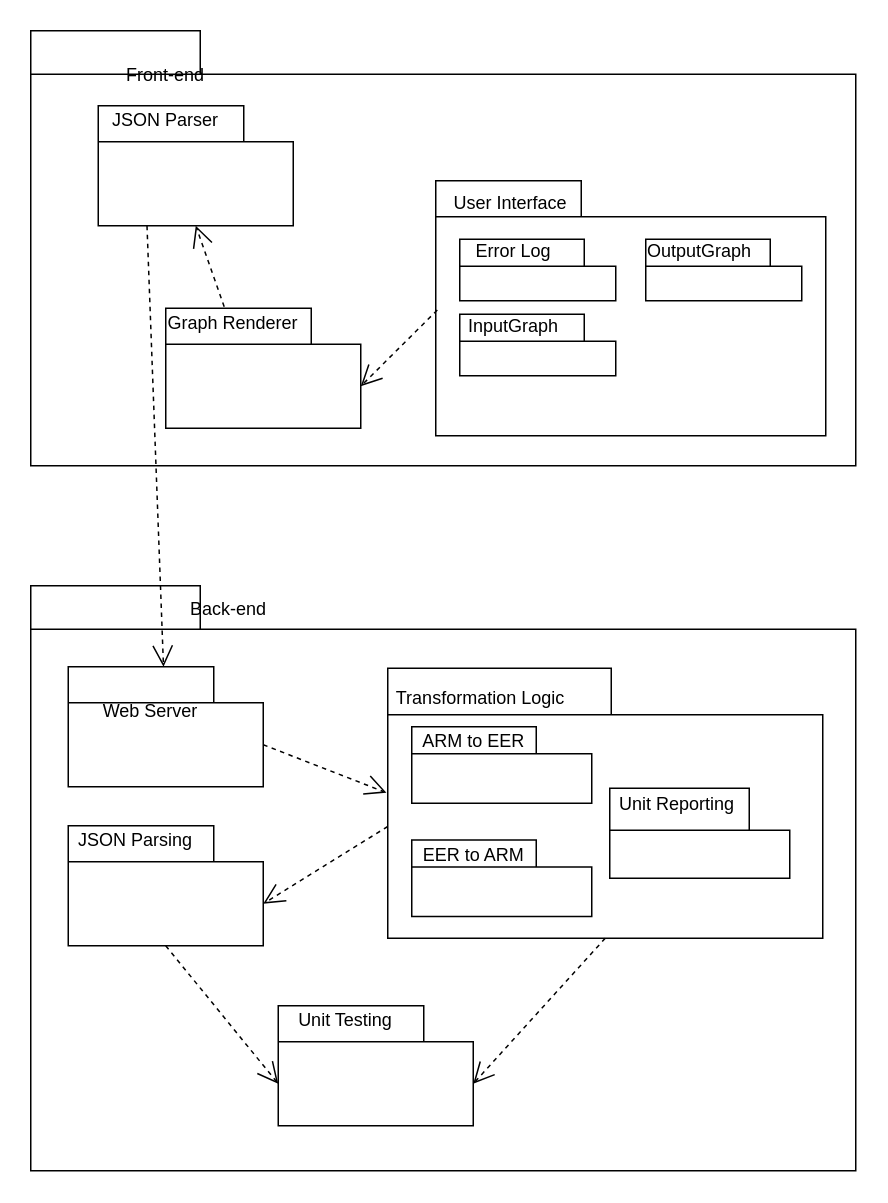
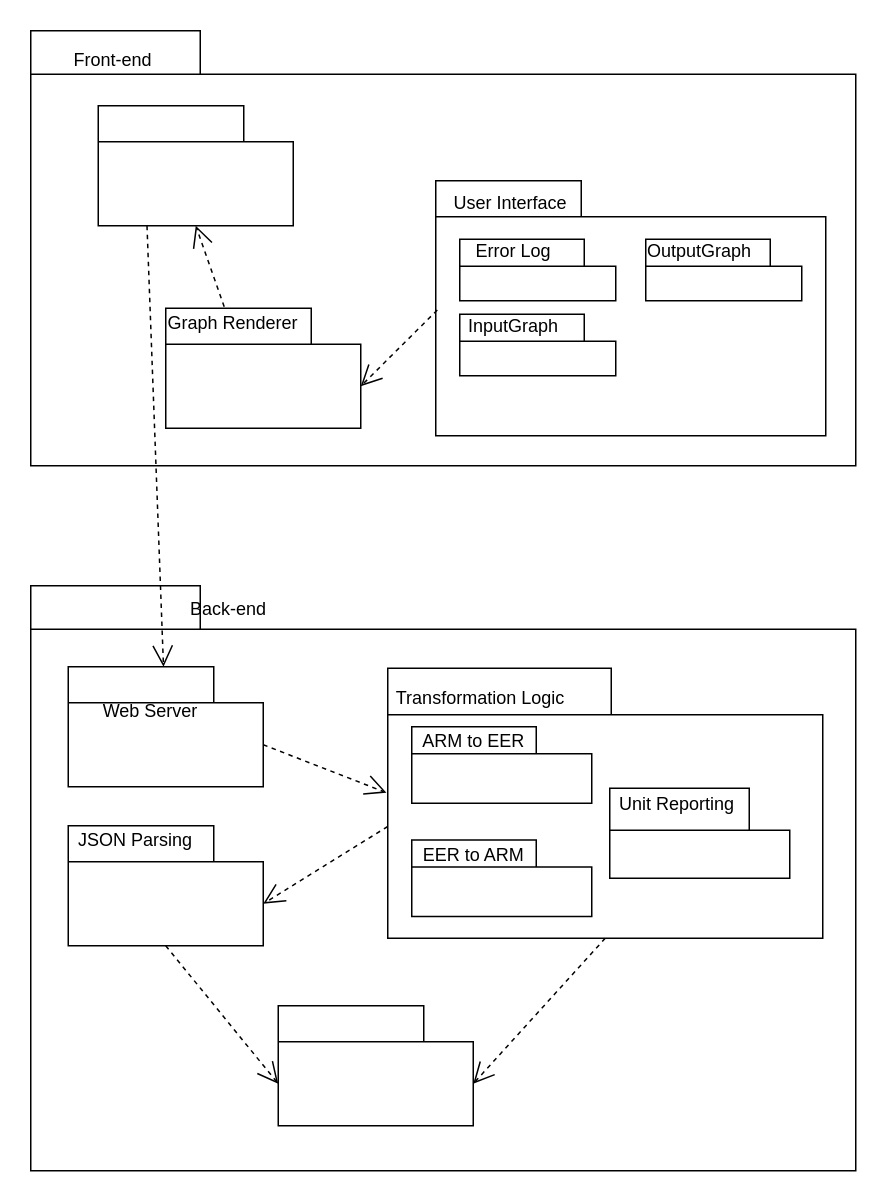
node "Front-end": moved (166, 76) -> (113, 61)
node "JSON Parser": removed
node "Unit Testing": removed
